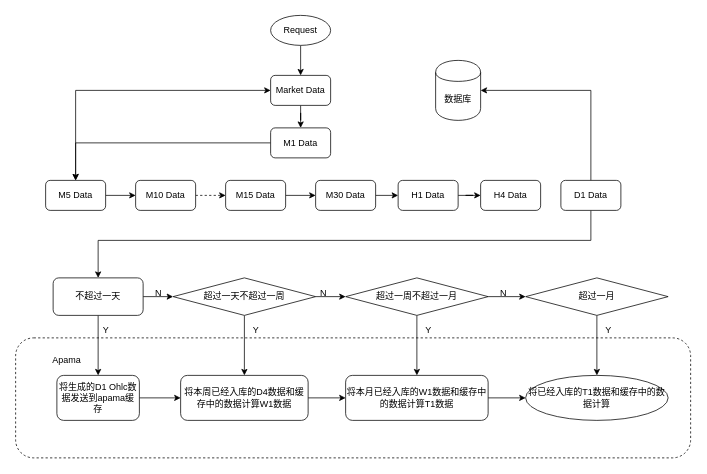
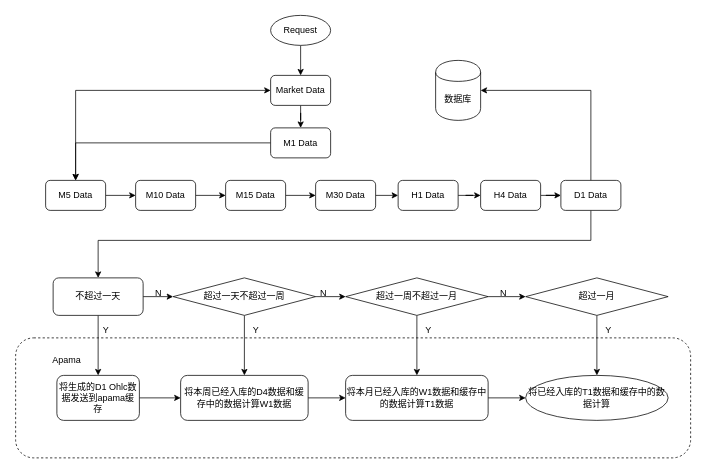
edge "M10 Data" -> "M15 Data": style dashed -> solid
edge "H4 Data" -> "D1 Data": added
